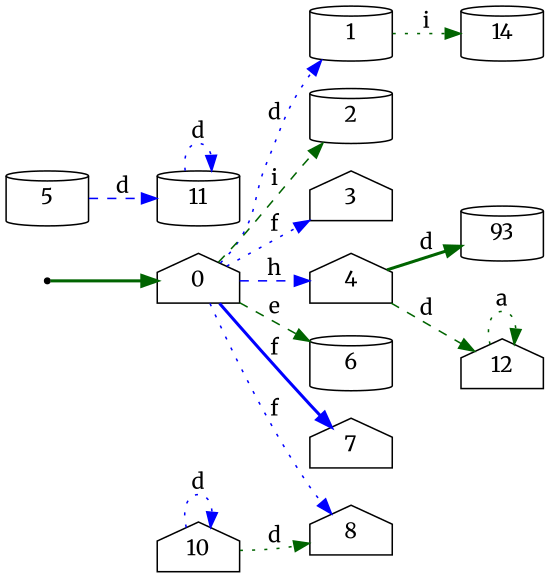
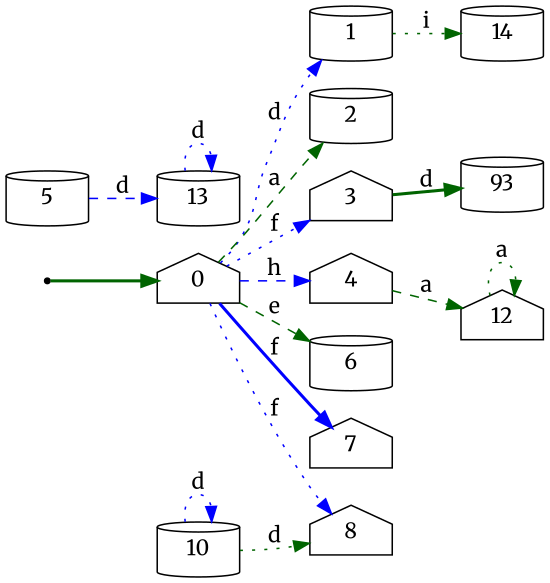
edge "0" -> "2": label "i" -> "a"
node "11": label "11" -> "13"
edge "4" -> "93": now "3" -> "93"
edge "4" -> "12": label "d" -> "a"
node "10": shape house -> cylinder
